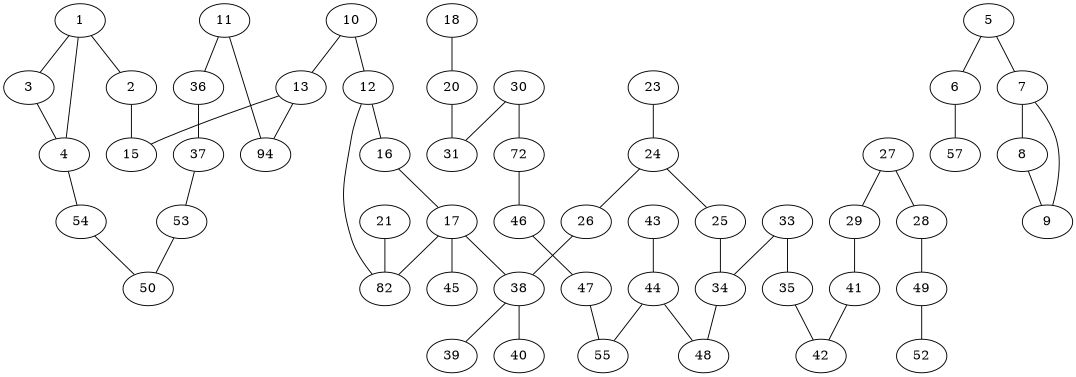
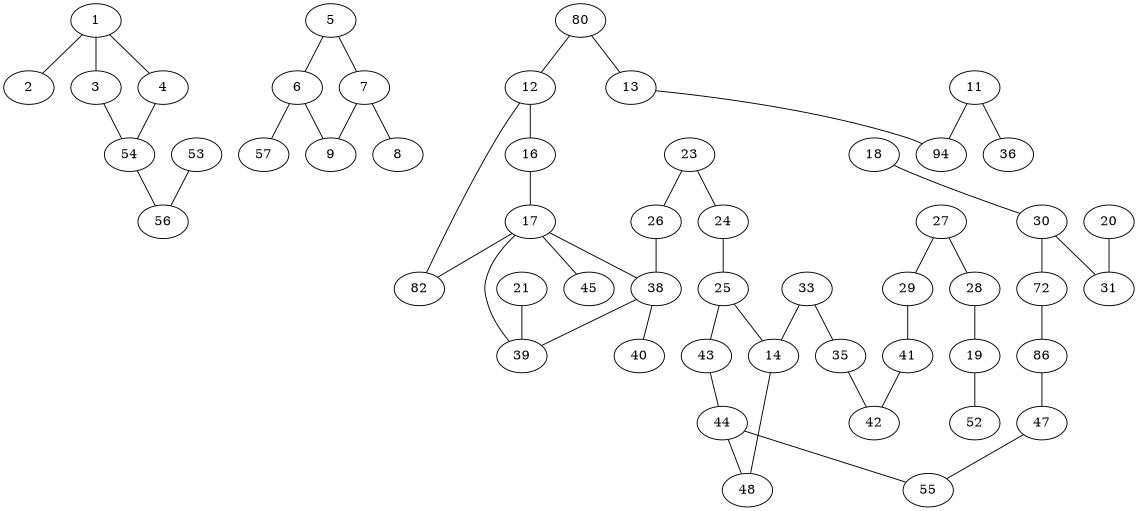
node "10": label "10" -> "80"
edge "18" -- "20": now "18" -- "30"
edge "3" -- "4": now "3" -- "54"
node "15": removed
node "37": removed
edge "24" -- "26": now "23" -- "26"
edge "8" -- "9": now "6" -- "9"
node "46": label "46" -> "86"
edge "21" -- "82": now "21" -- "39"
edge "17" -- "39": added
node "50": label "50" -> "56"
node "34": label "34" -> "14"
node "49": label "49" -> "19"
edge "25" -- "43": added
